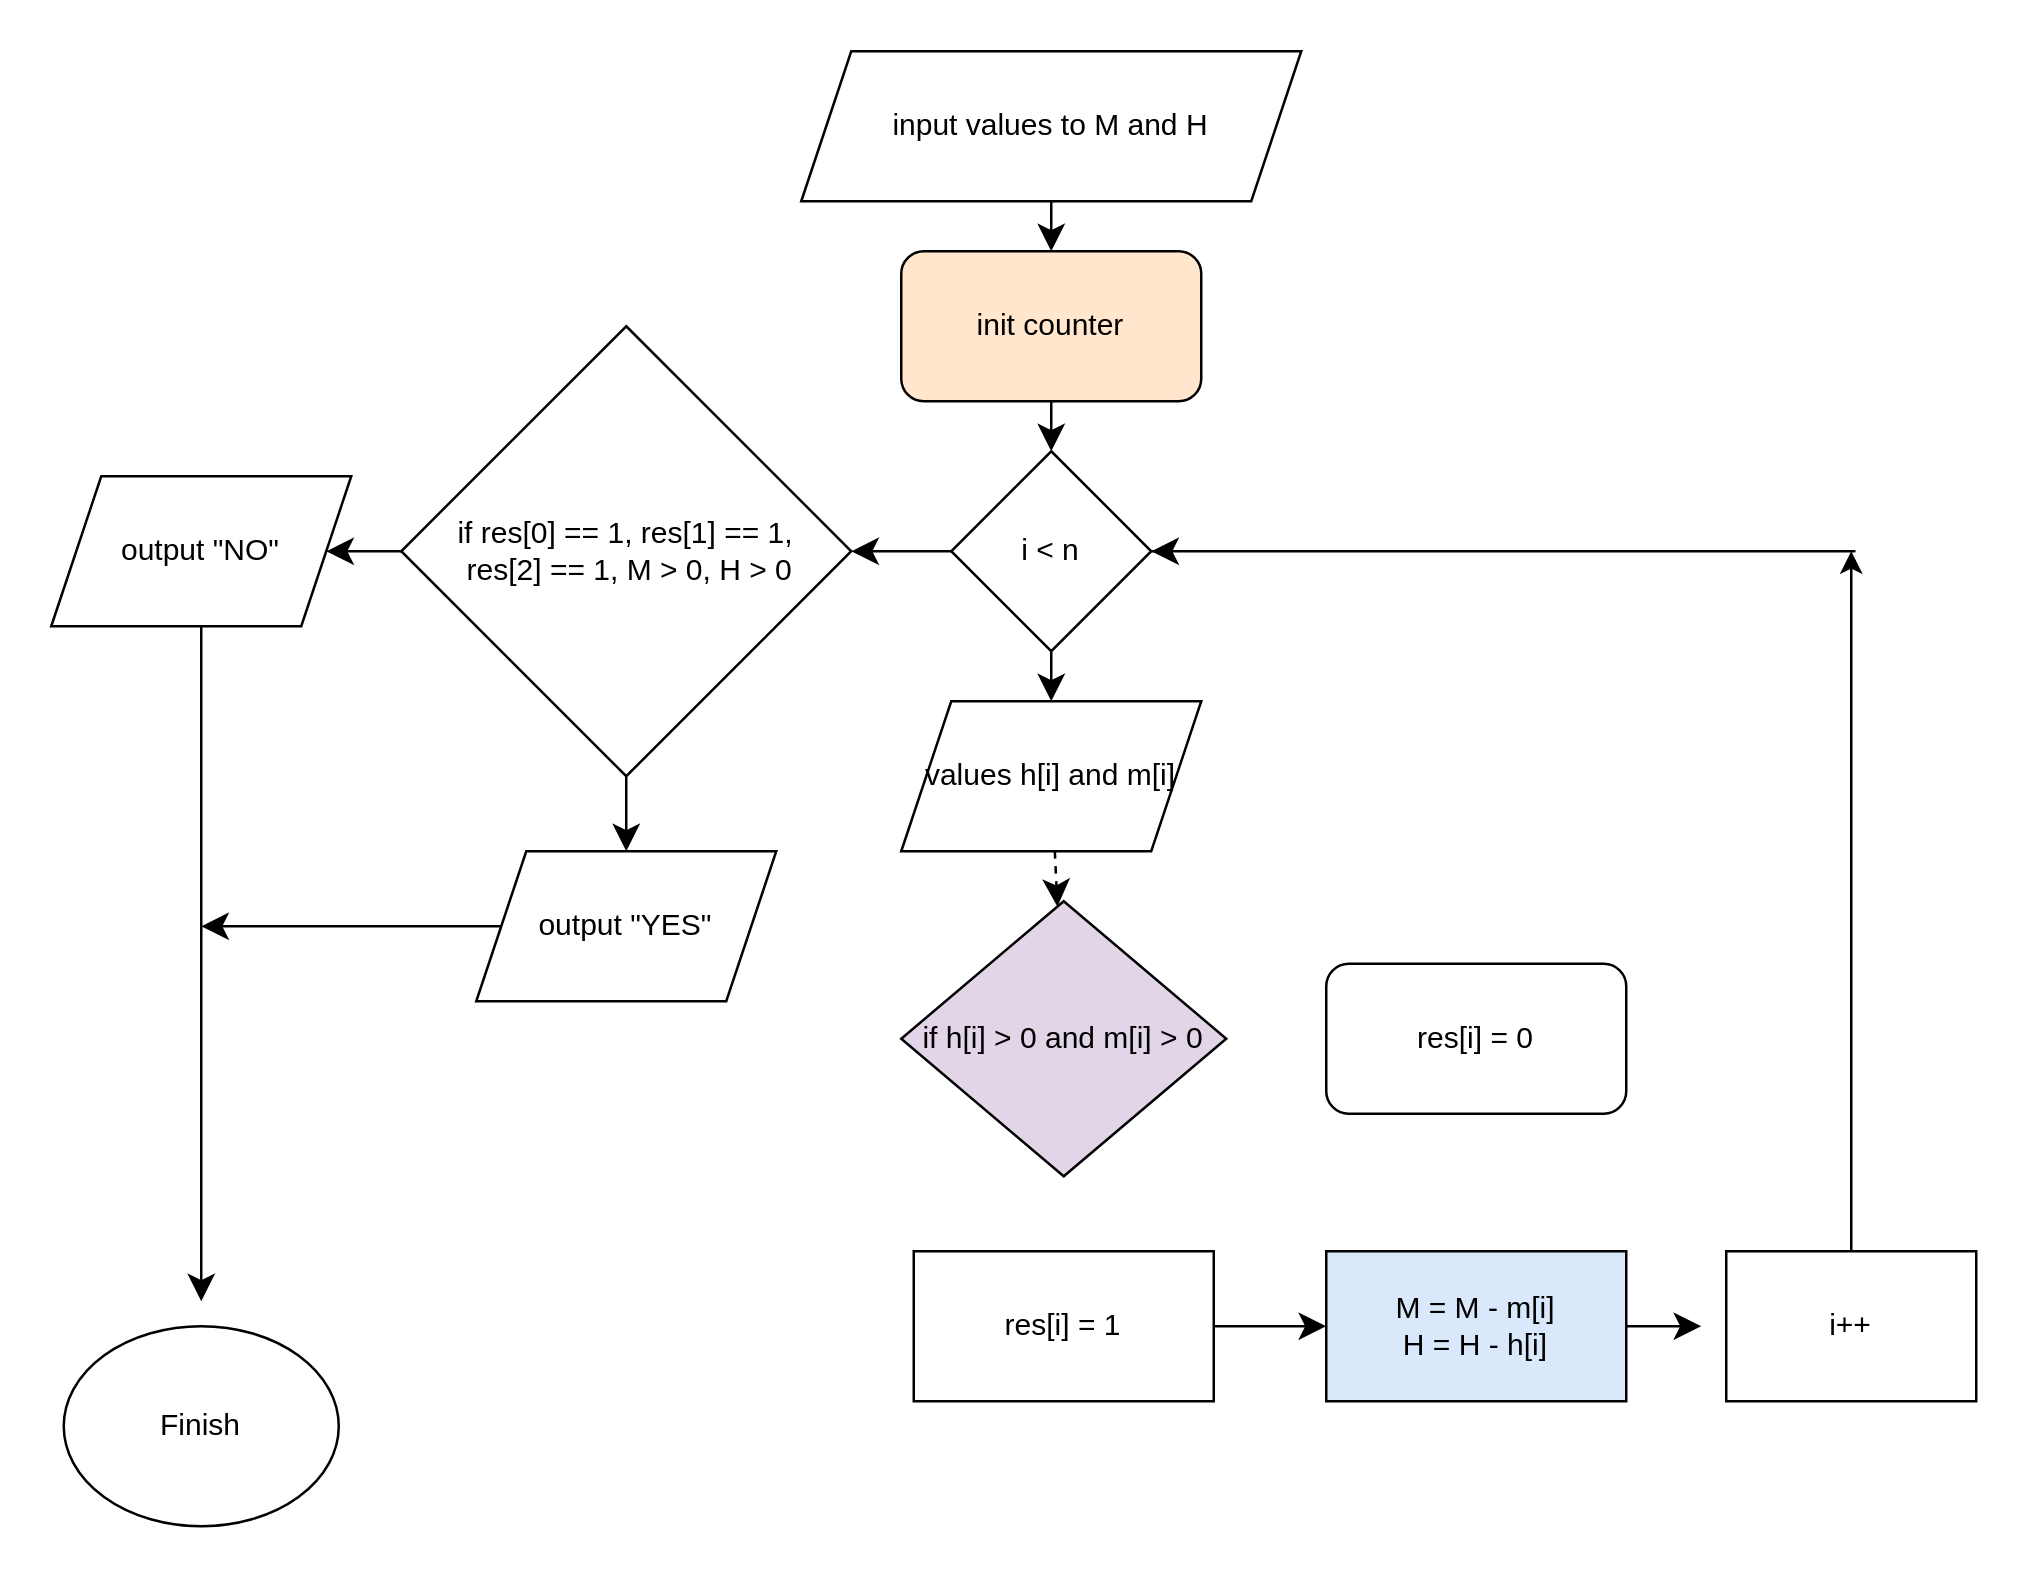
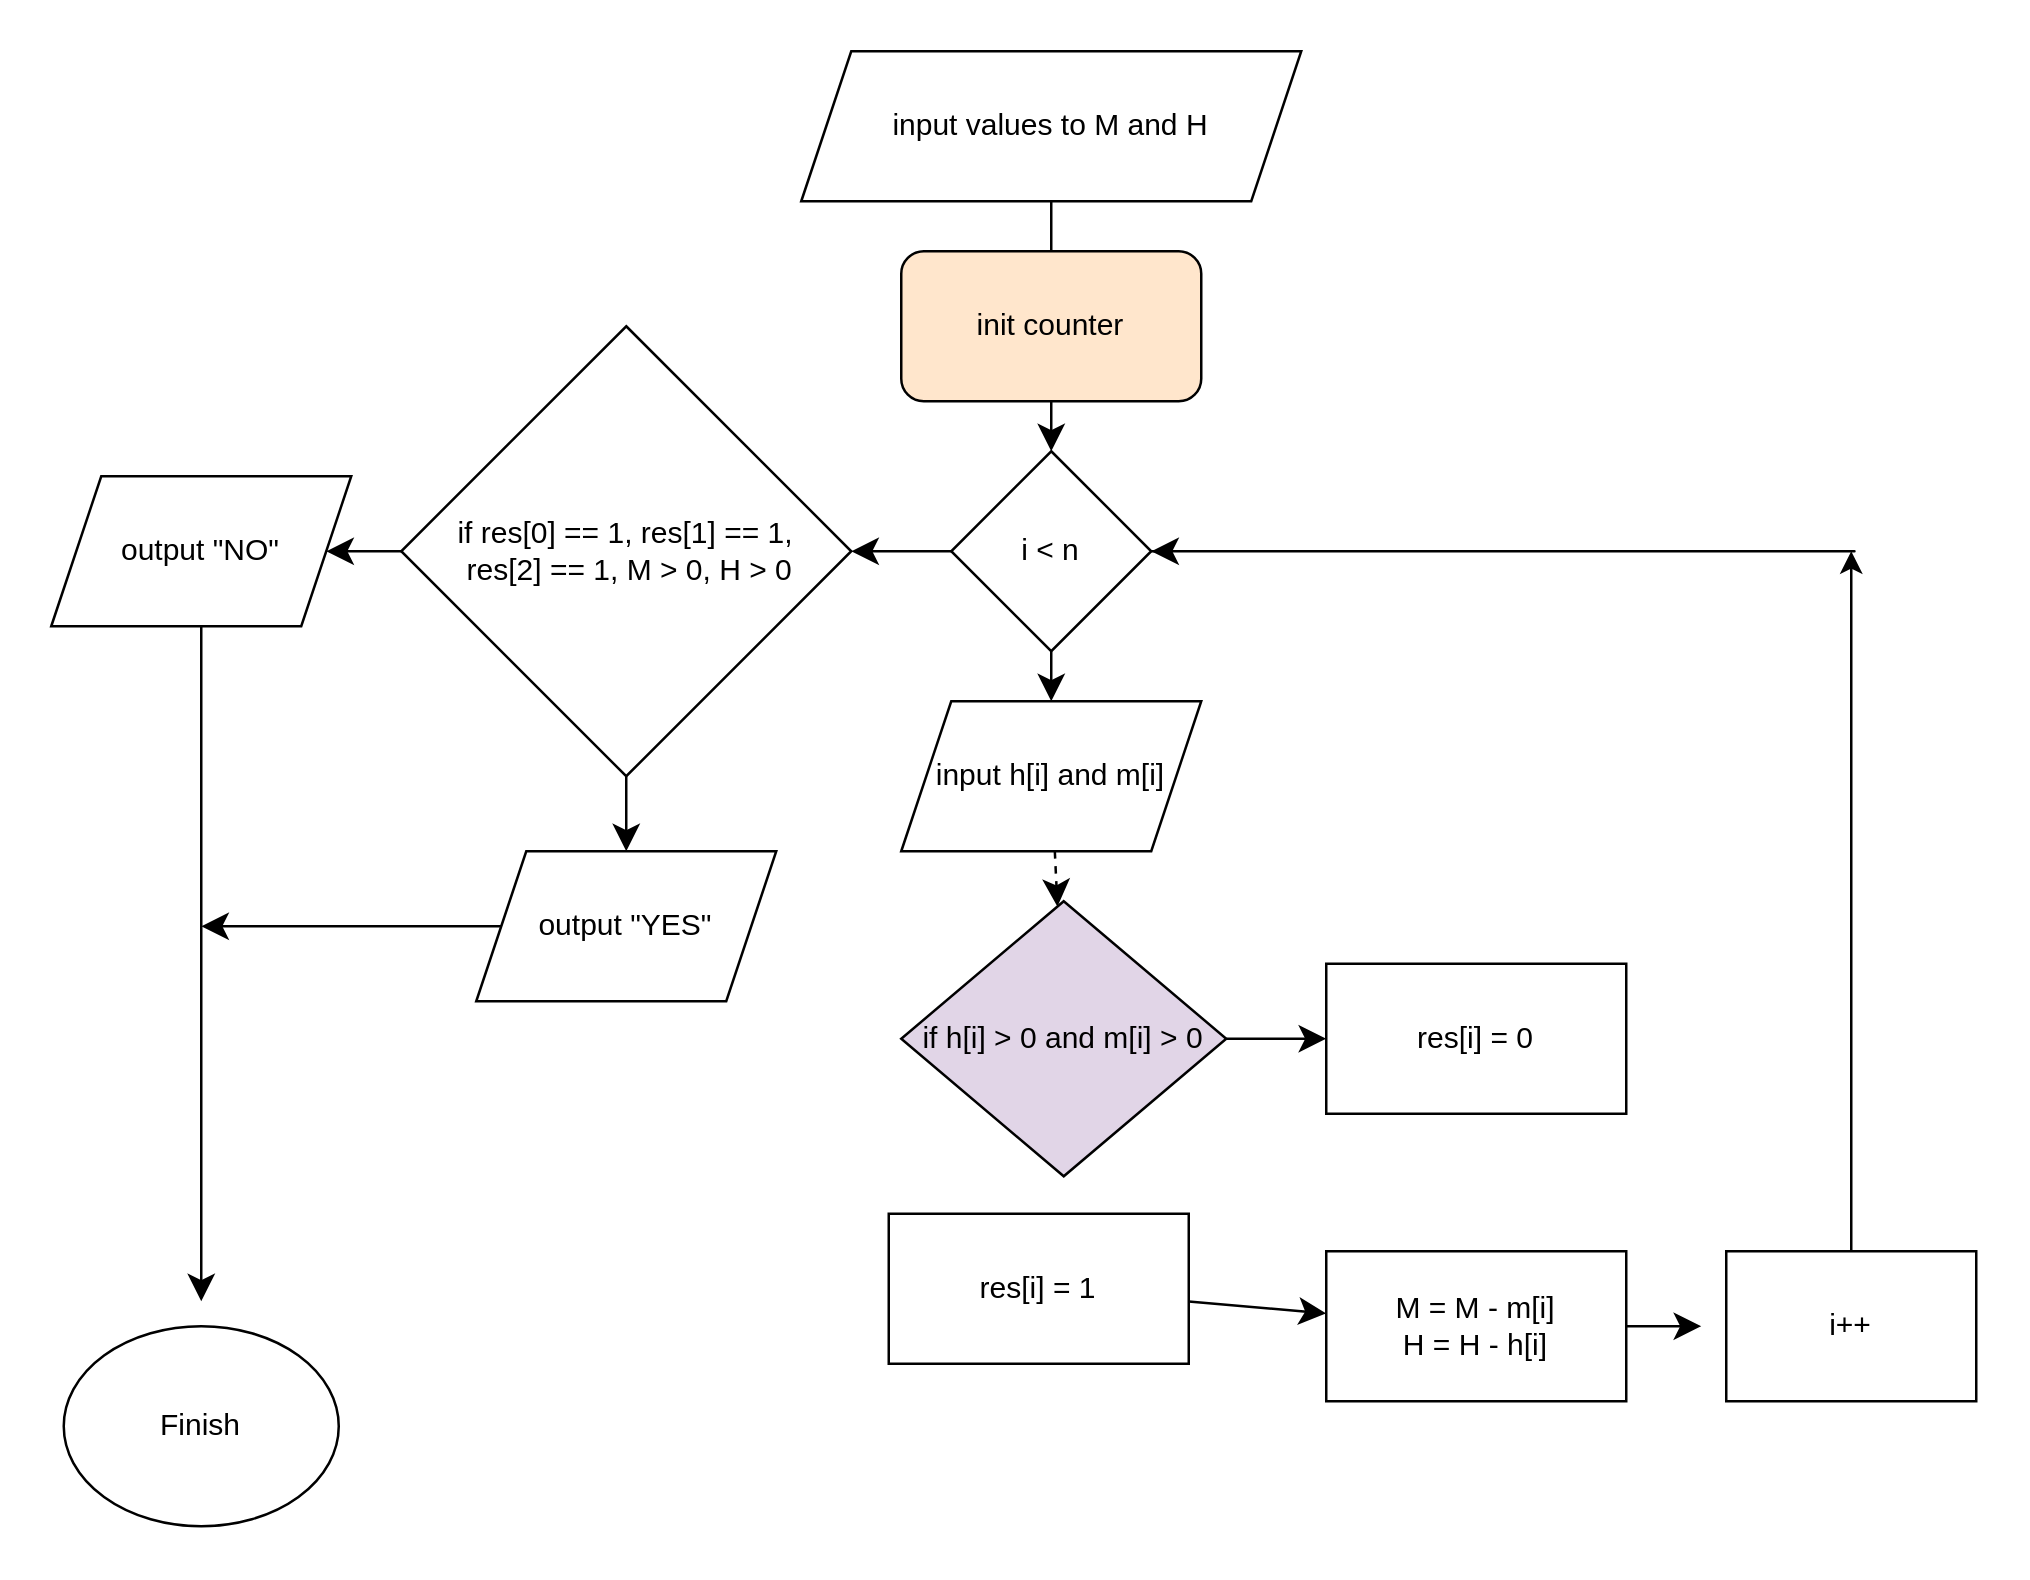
edge "input values to M and H" -> "init counter": arrowhead classic -> none
node "values h[i] and m[i]": label "values h[i] and m[i]" -> "input h[i] and m[i]"
edge "if h[i] > 0 and m[i] > 0" -> "res[i] = 0": added
node "res[i] = 0": shape rounded rectangle -> rectangle
node "res[i] = 1": moved (1064, 1326) -> (1039, 1289)
node "M = M - m[i] H = H - h[i]": fillcolor #dae8fc -> #ffffff
